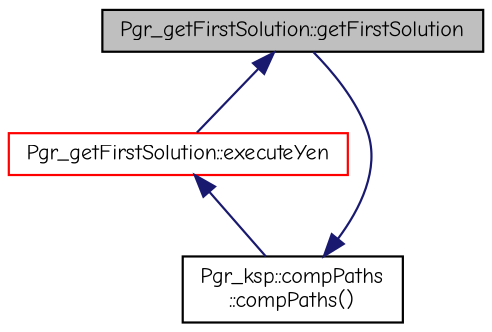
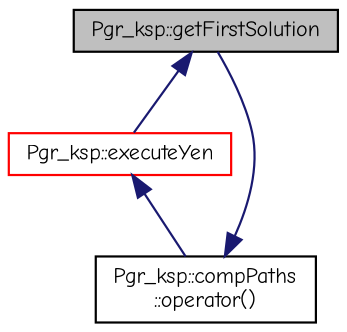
node "Pgr_getFirstSolution::getFirstSolution": label "Pgr_getFirstSolution::getFirstSolution" -> "Pgr_ksp::getFirstSolution"
node "Pgr_getFirstSolution::executeYen": label "Pgr_getFirstSolution::executeYen" -> "Pgr_ksp::executeYen"
node "Pgr_ksp::compPaths ::compPaths()": label "Pgr_ksp::compPaths ::compPaths()" -> "Pgr_ksp::compPaths ::operator()"
